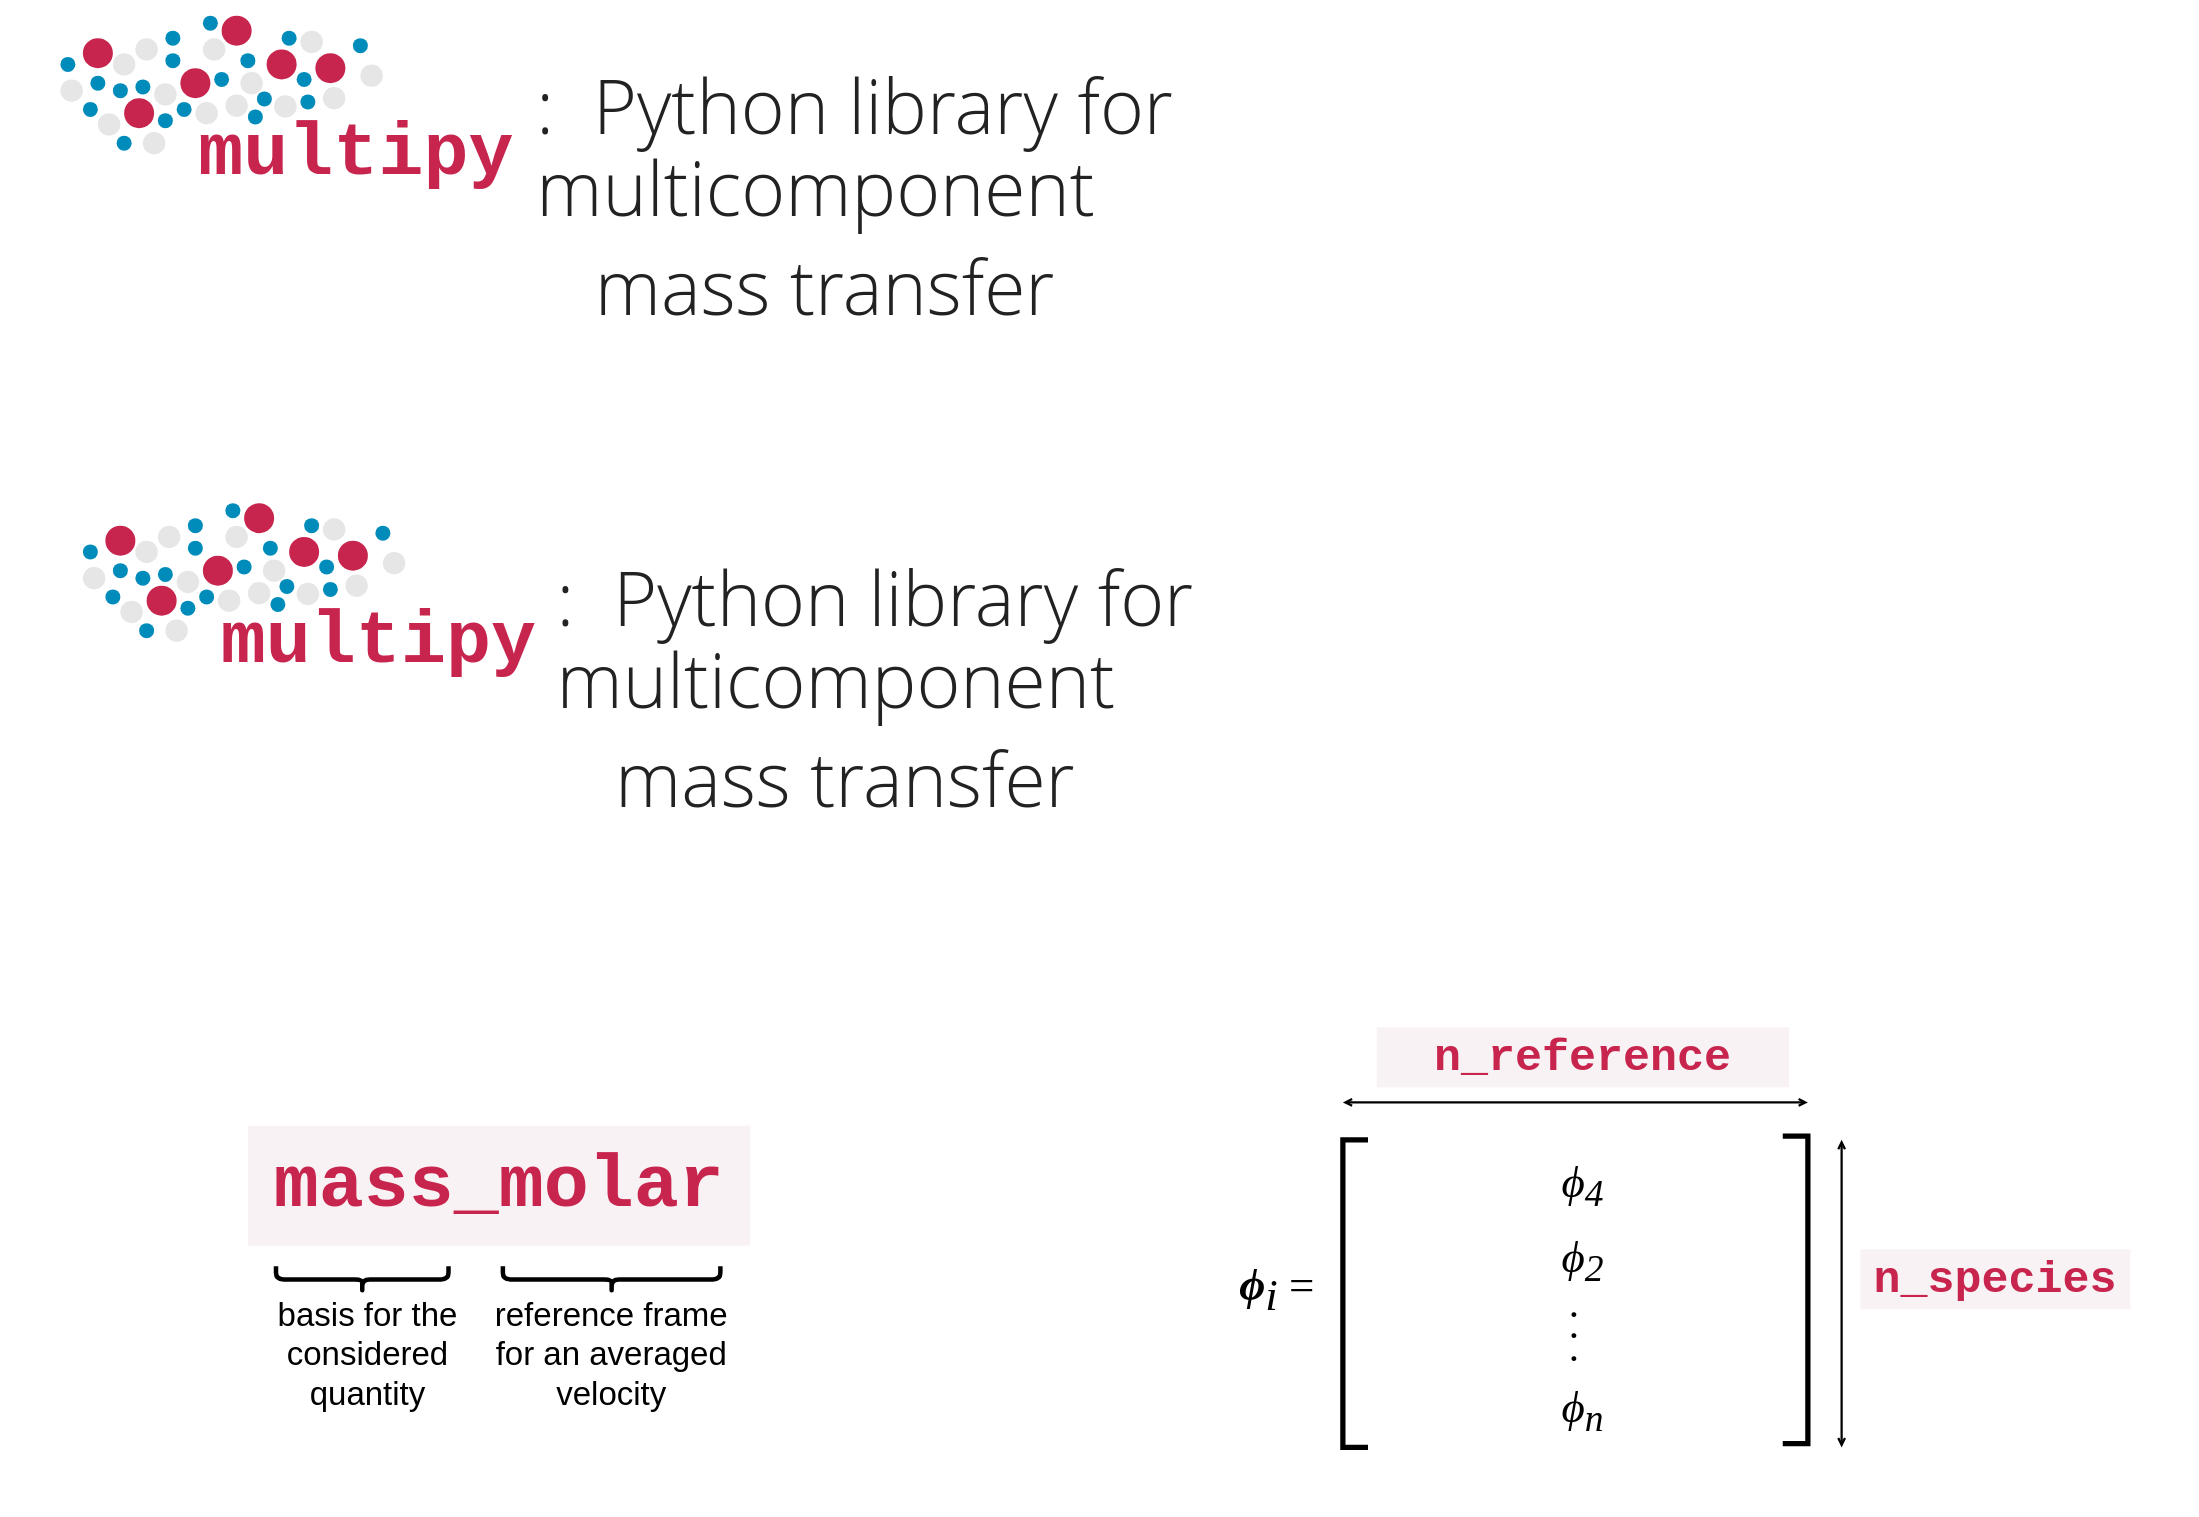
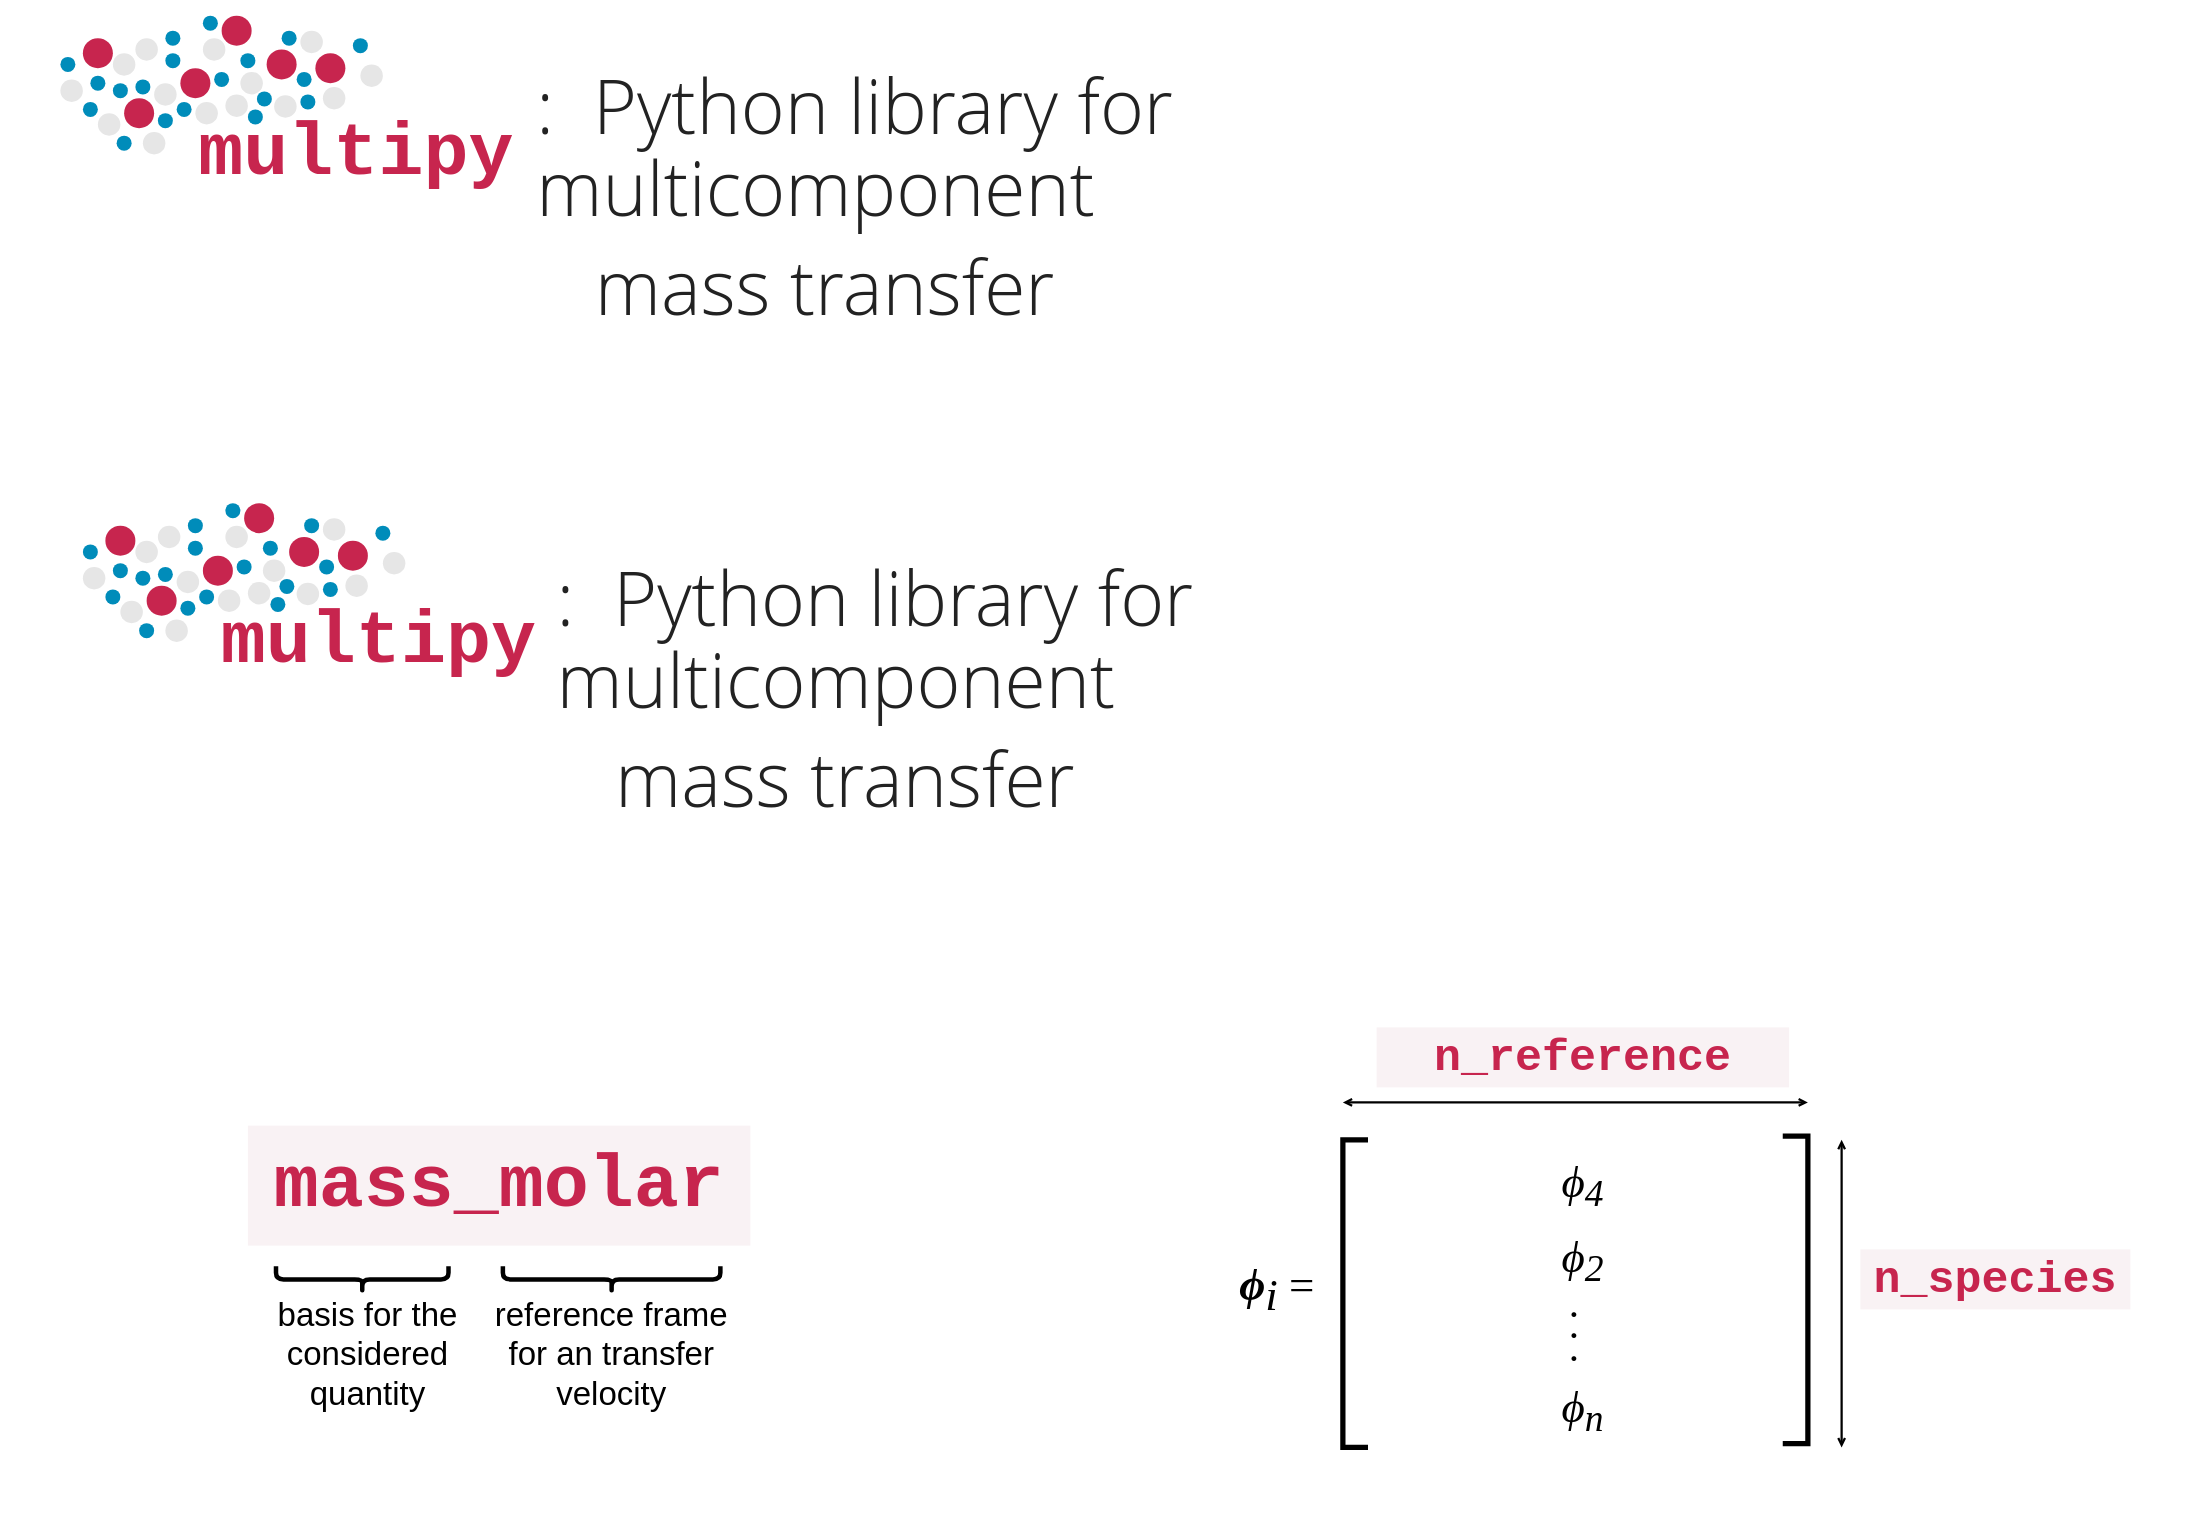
node "reference frame for an averaged velocity": label "reference frame for an averaged velocity" -> "reference frame for an transfer velocity"
